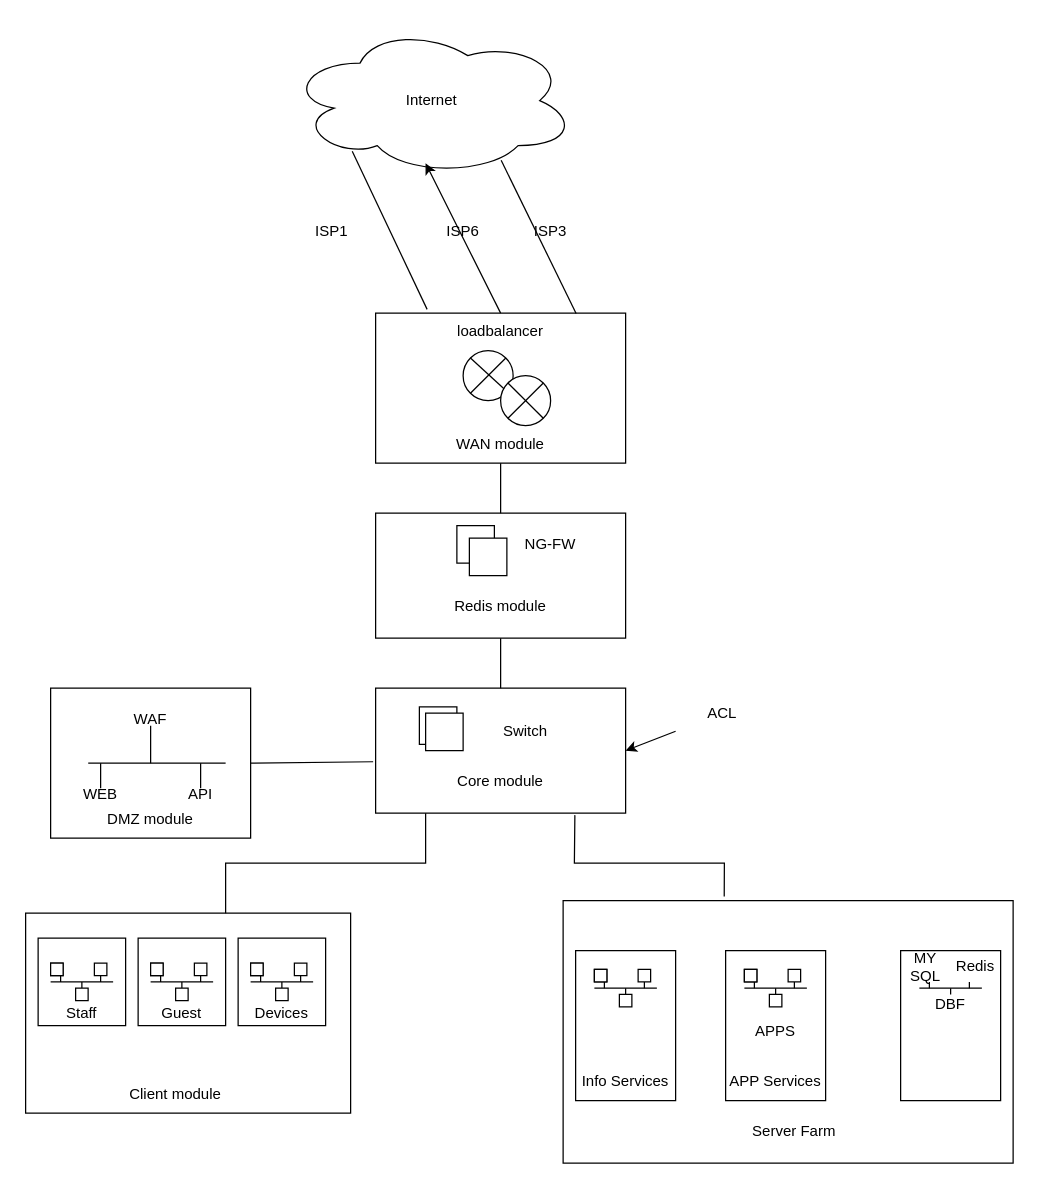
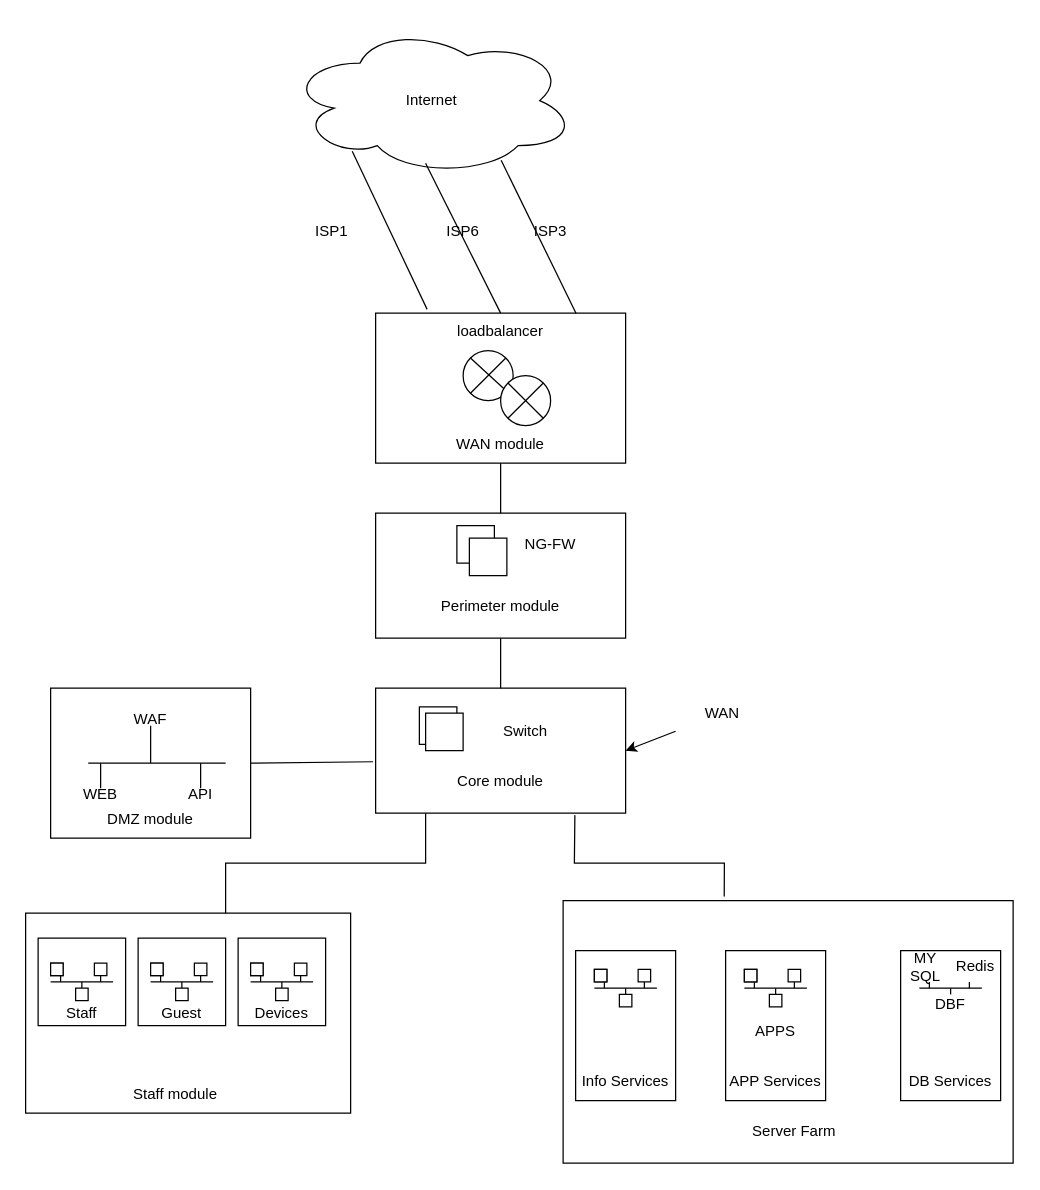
edge "loadbalancer" -> "Internet": arrowhead classic -> none
node "Redis module": label "Redis module" -> "Perimeter module"
node "ACL": label "ACL" -> "WAN"
node "DB Services": added
node "Client module": label "Client module" -> "Staff module"
